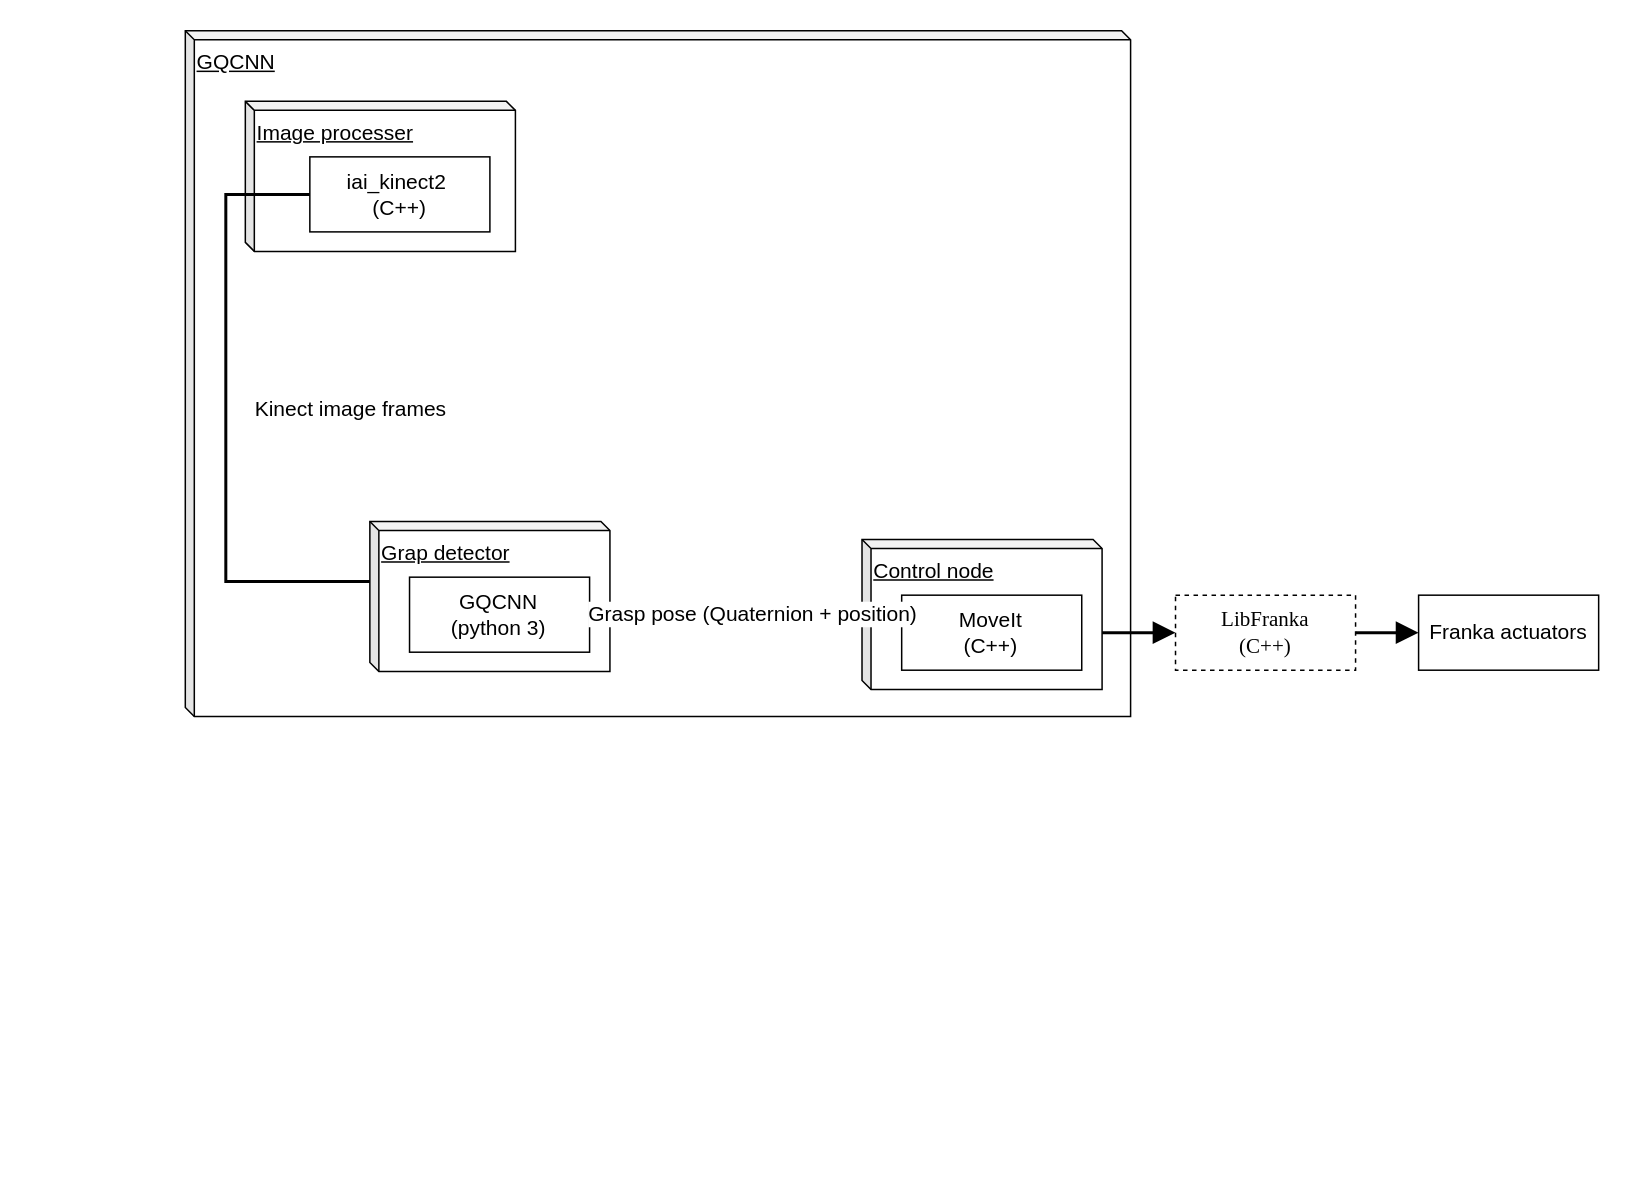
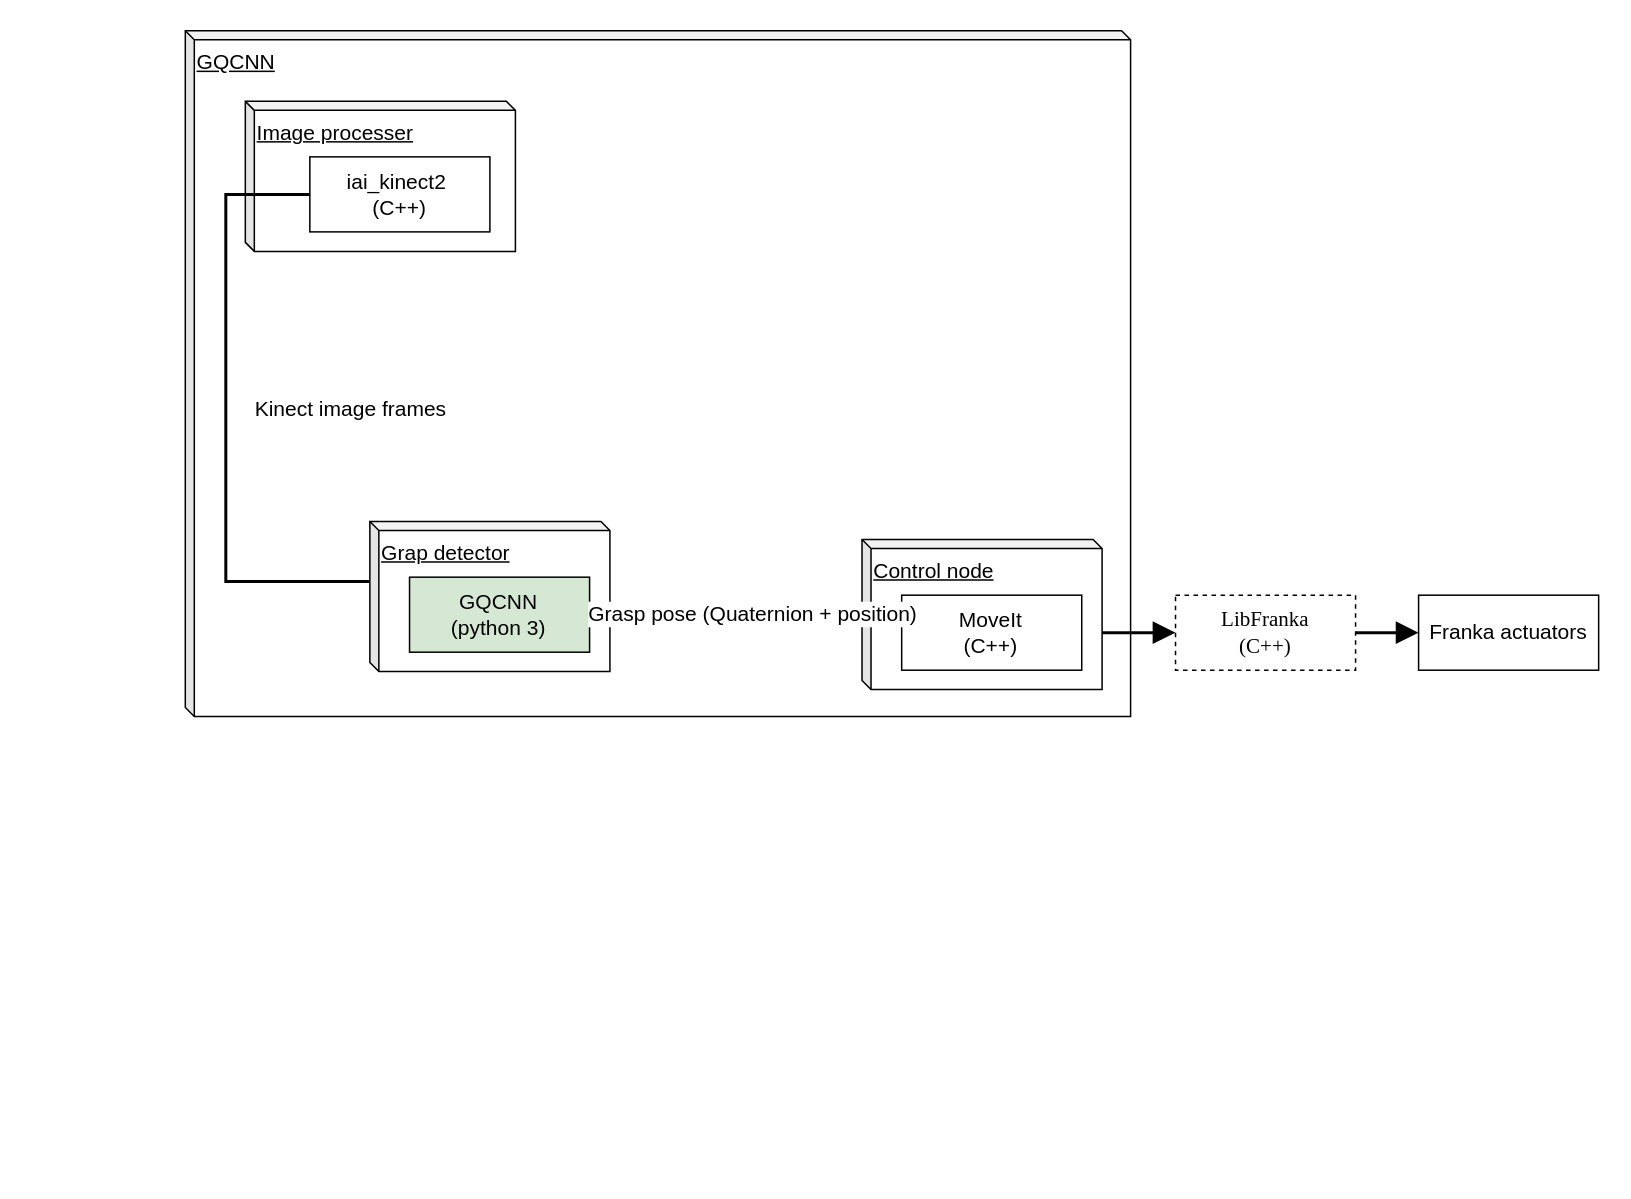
node "GQCNN (python 3)": fillcolor #ffffff -> #d5e8d4
